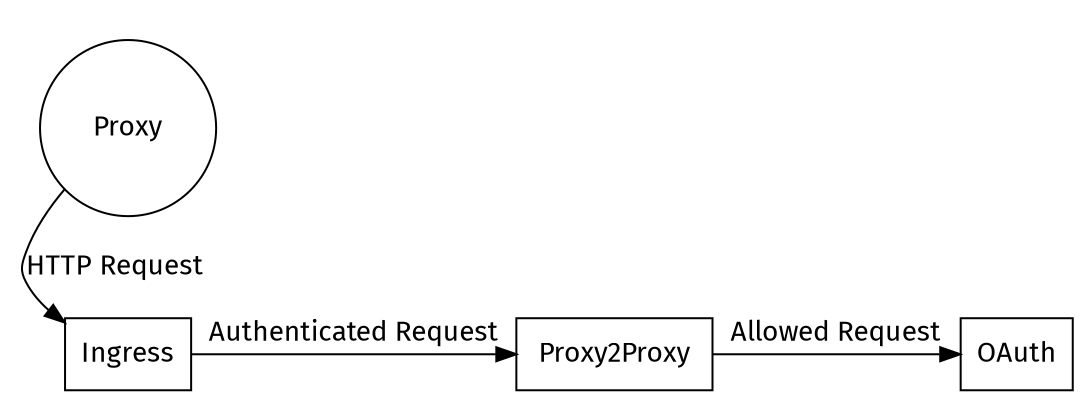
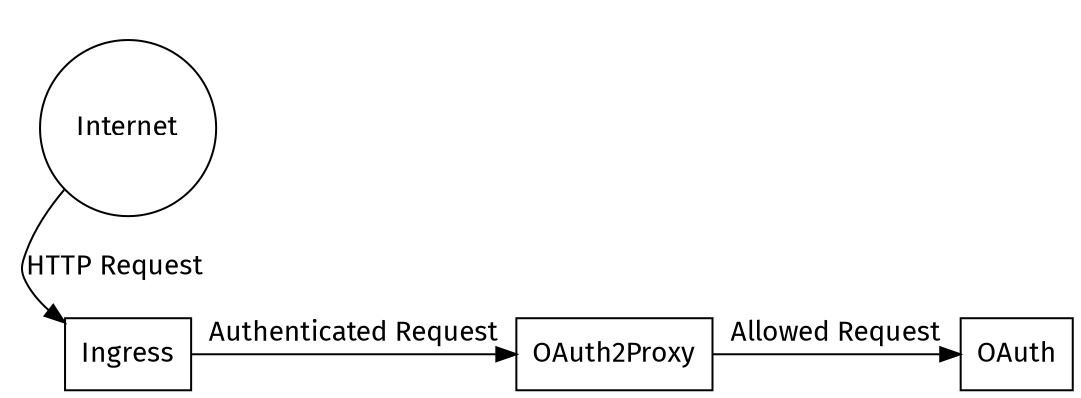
node "Proxy": label "Proxy" -> "Internet"
node "Proxy2Proxy": label "Proxy2Proxy" -> "OAuth2Proxy"
